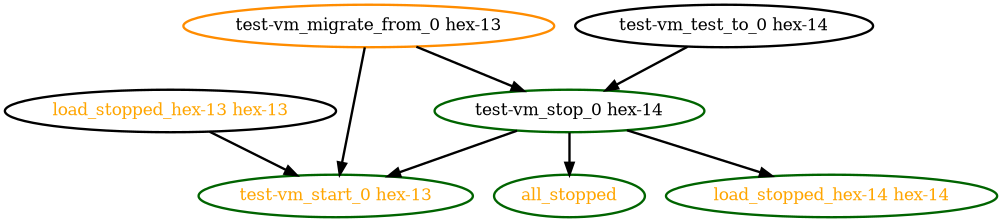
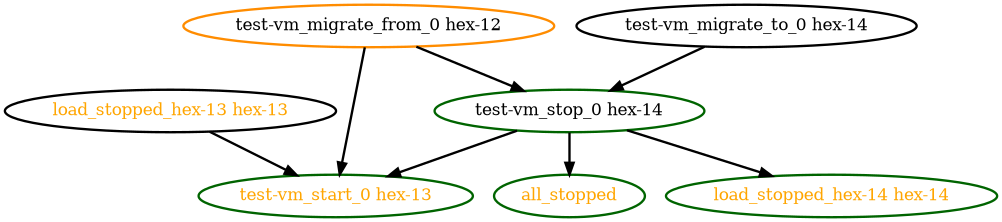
node "test-vm_migrate_from_0 hex-13": label "test-vm_migrate_from_0 hex-13" -> "test-vm_migrate_from_0 hex-12"
node "test-vm_test_to_0 hex-14": label "test-vm_test_to_0 hex-14" -> "test-vm_migrate_to_0 hex-14"
